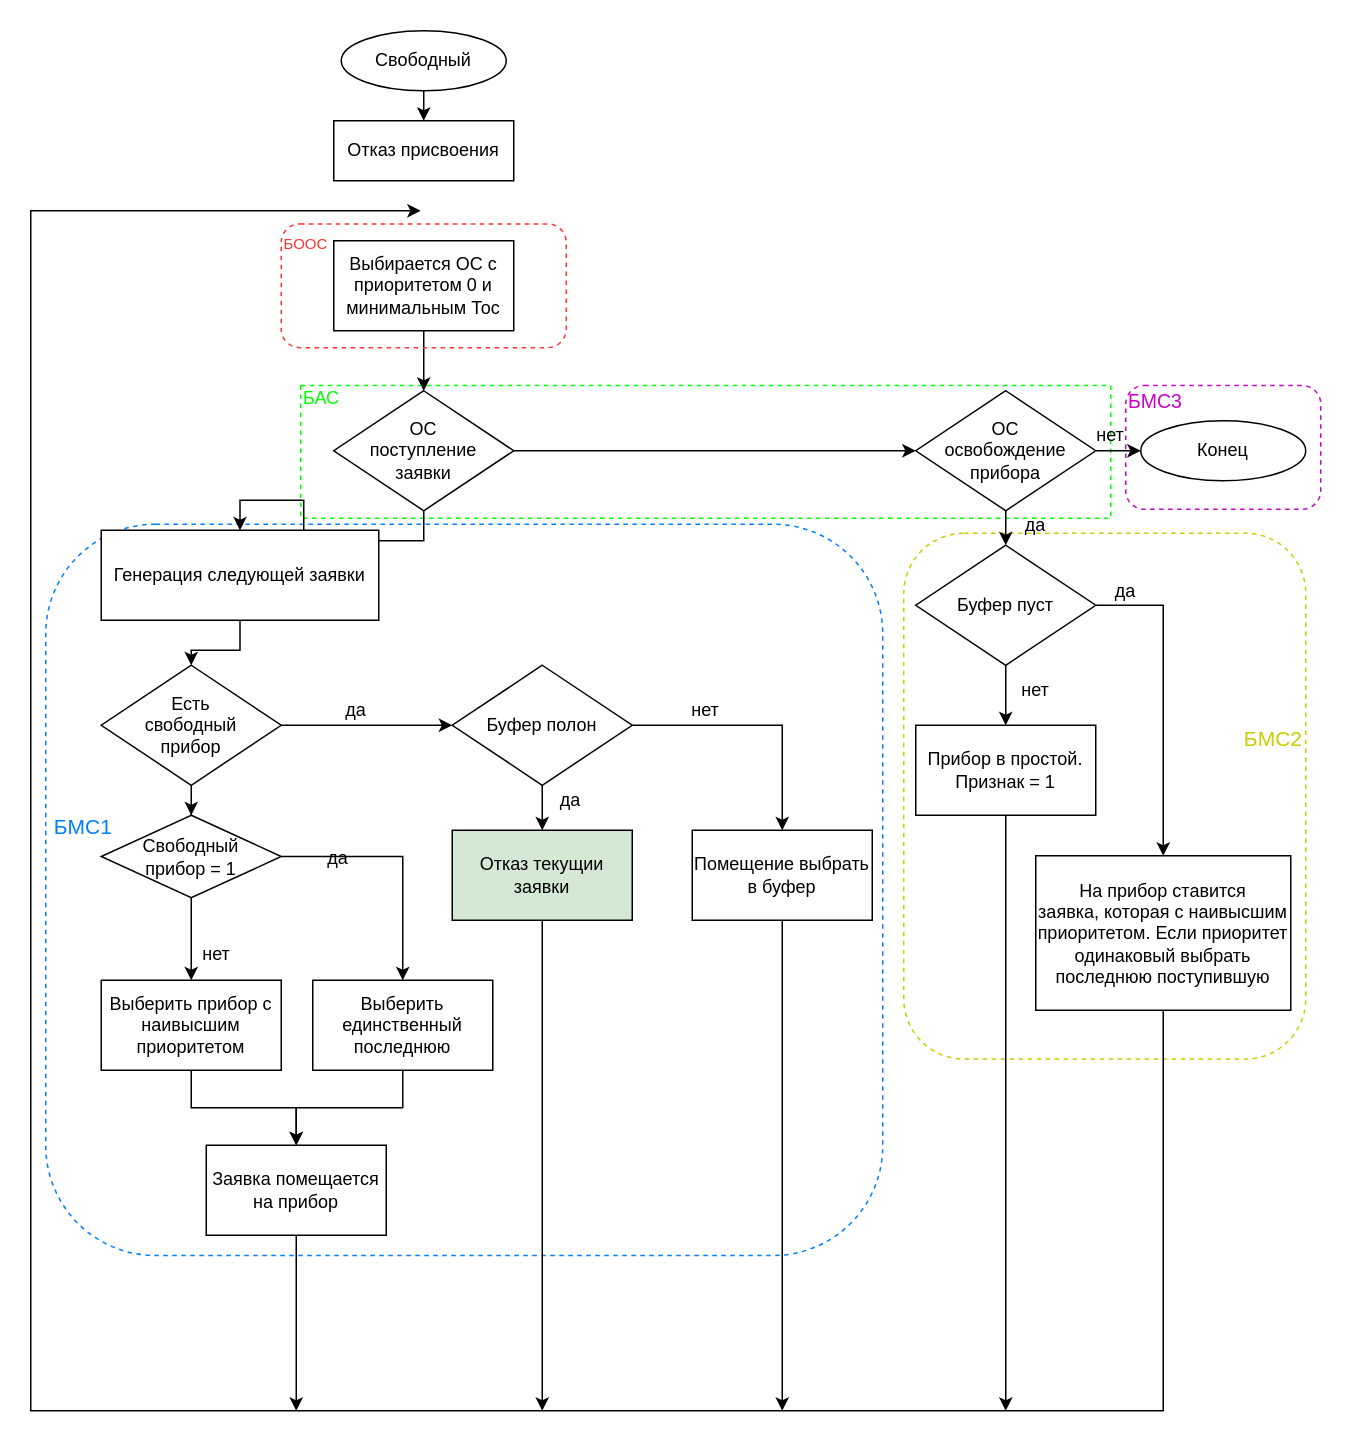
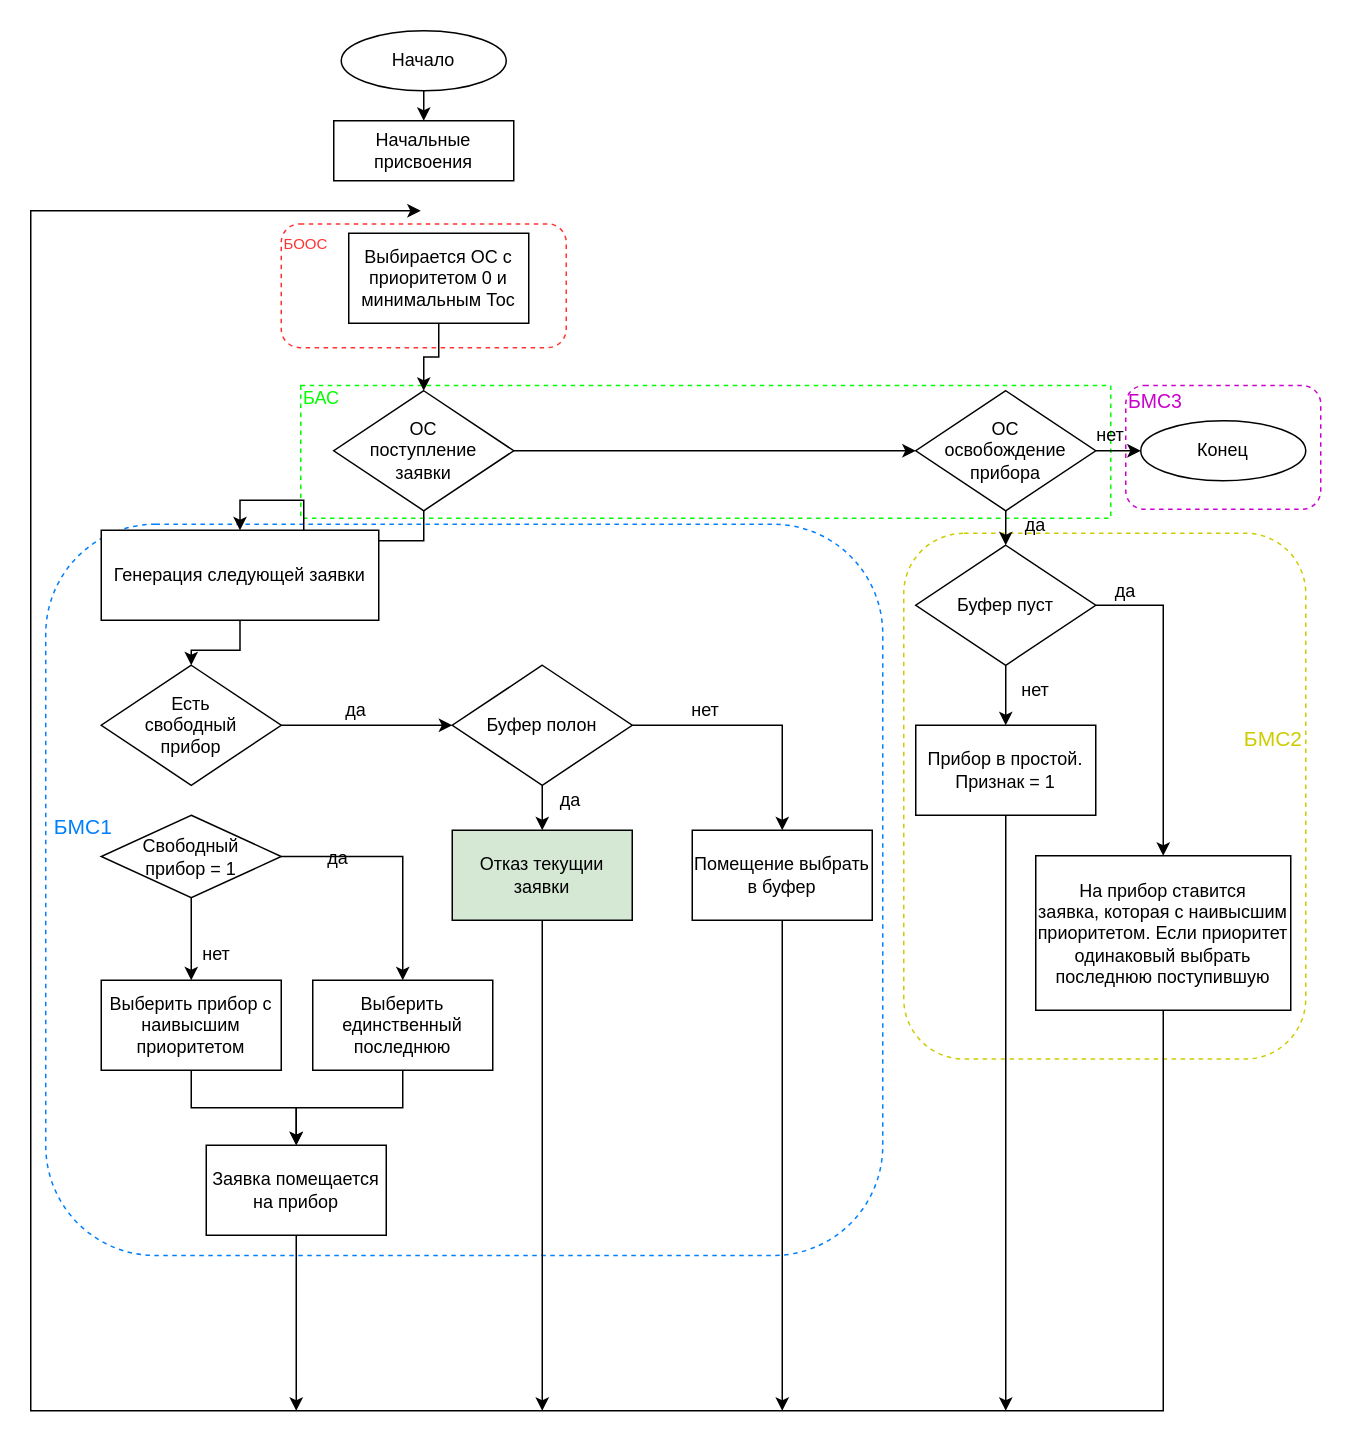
node "Свободный": label "Свободный" -> "Начало"
node "Отказ присвоения": label "Отказ присвоения" -> "Начальные присвоения"
node "Выбирается ОС с приоритетом 0 и минимальным Тос": moved (424, 286) -> (439, 278)
edge "Есть свободный прибор" -> "Свободный прибор = 1": removed
